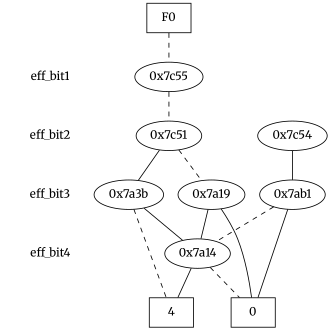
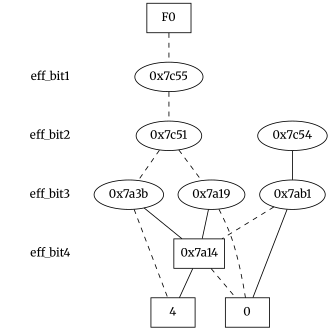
edge "0x7c51" -- "0x7a3b": style solid -> dashed
edge "0x7a19" -- "0": style solid -> dashed
node "0x7a14": shape ellipse -> box
